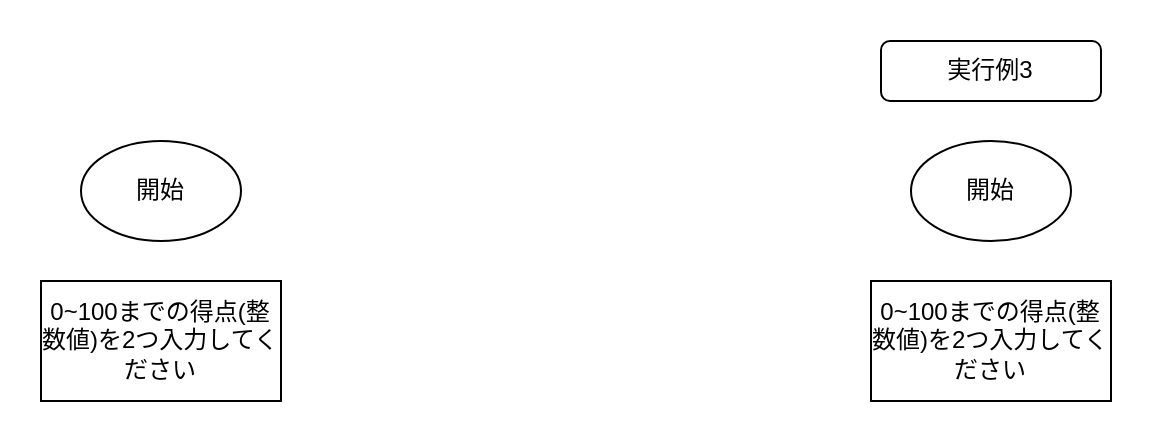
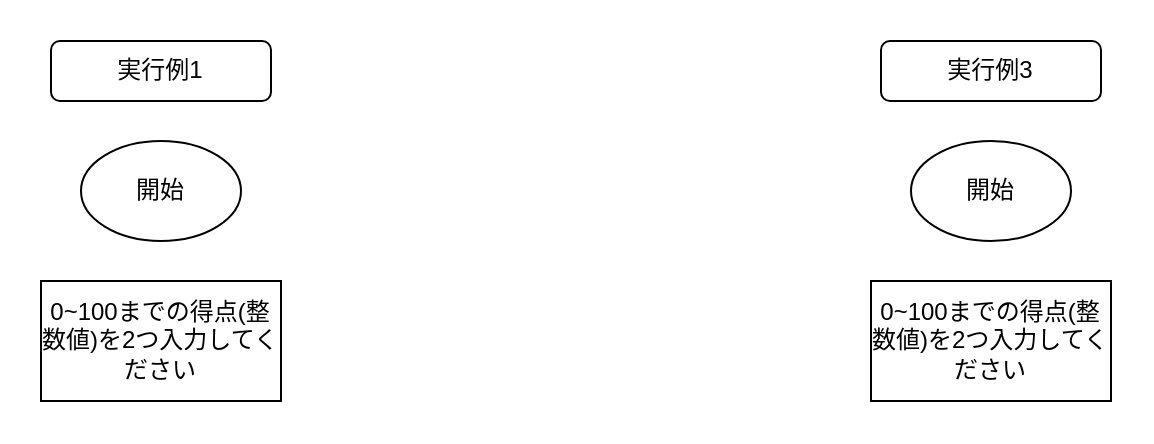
node "実行例1": added
